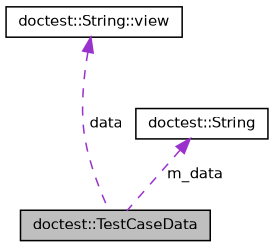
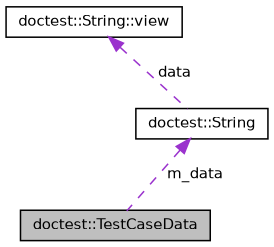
edge "doctest::TestCaseData" -> "doctest::String::view": now "doctest::String" -> "doctest::String::view"
